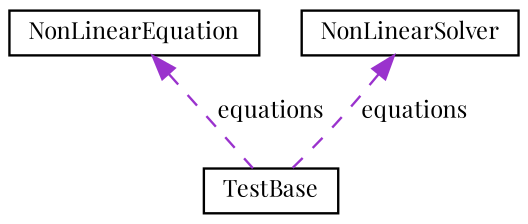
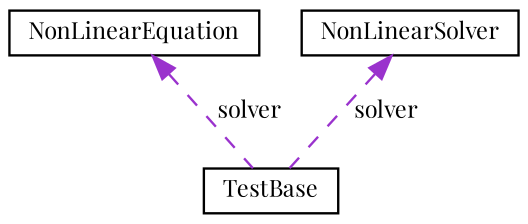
edge "TestBase" -> "NonLinearEquation": label " equations" -> " solver"
edge "TestBase" -> "NonLinearSolver": label " equations" -> " solver"
